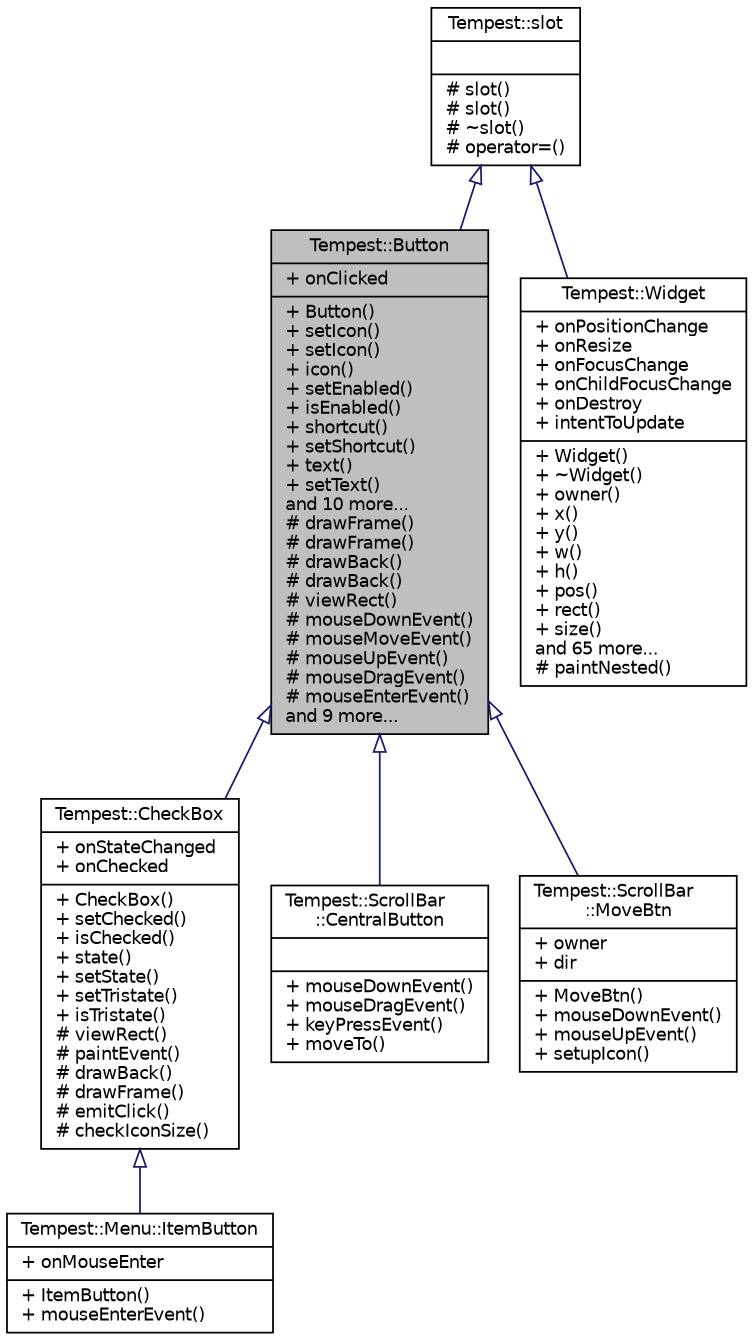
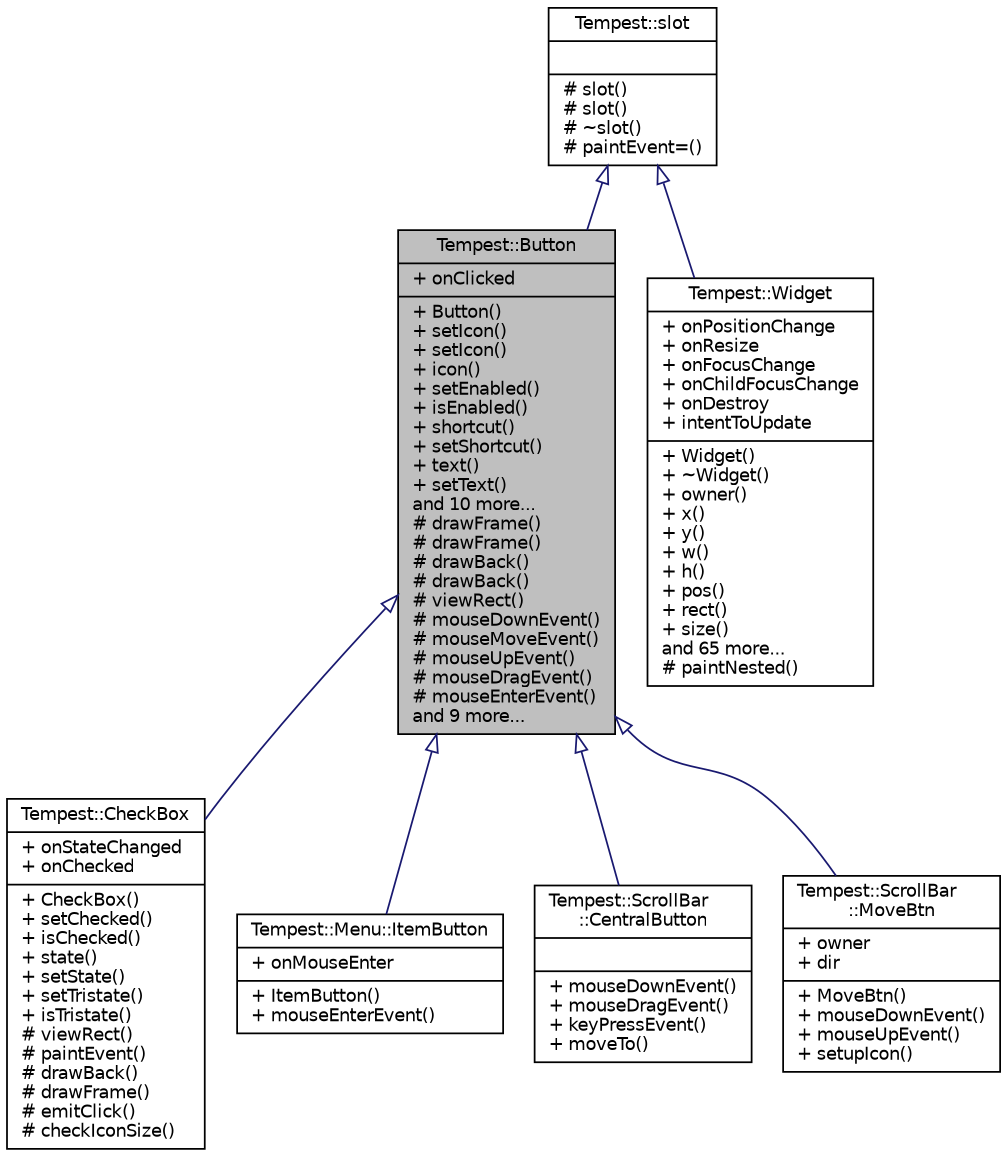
node "Tempest::slot": text "# operator=()" -> "# paintEvent=()"
edge "Tempest::Menu::ItemButton" -> "Tempest::CheckBox": now "Tempest::Menu::ItemButton" -> "Tempest::Button"
